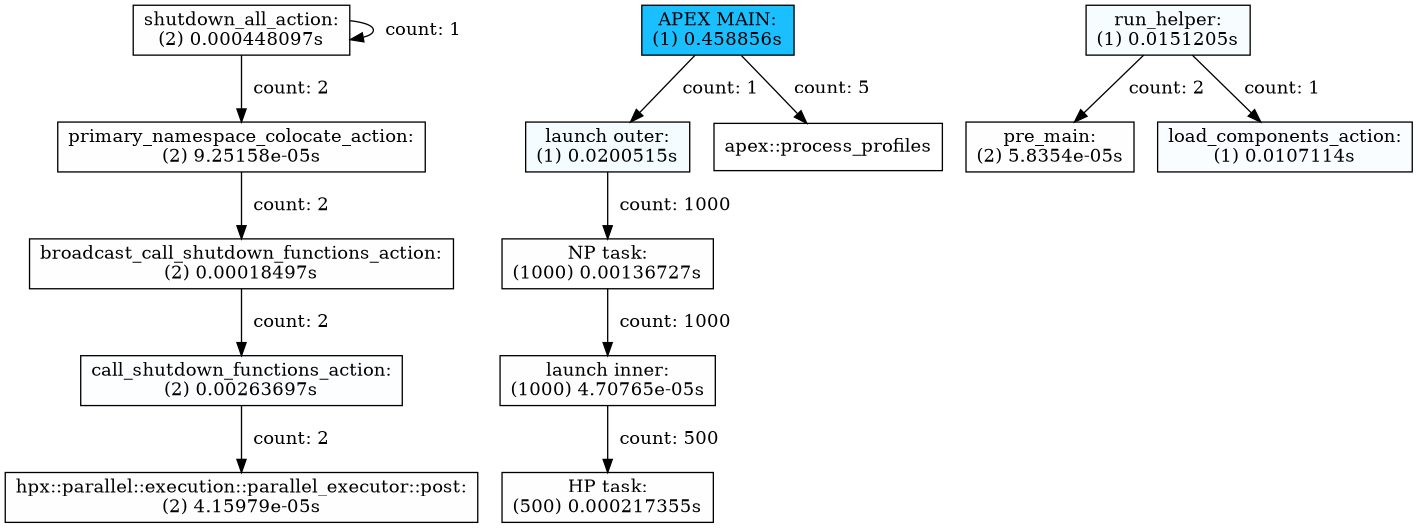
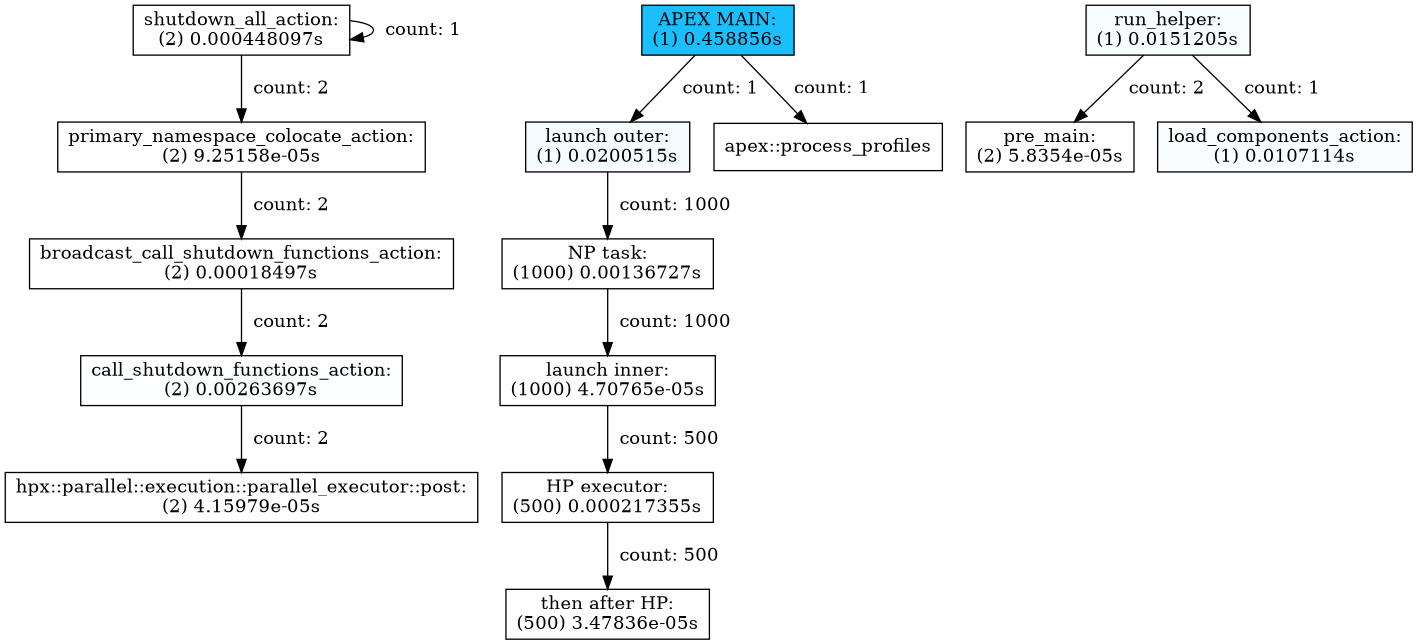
edge "APEX MAIN: (1) 0.458856s" -> "apex::process_profiles": label "  count: 5" -> "  count: 1"
node "HP task: (500) 0.000217355s": label "HP task: (500) 0.000217355s" -> "HP executor: (500) 0.000217355s"
node "then after HP: (500) 3.47836e-05s": added
